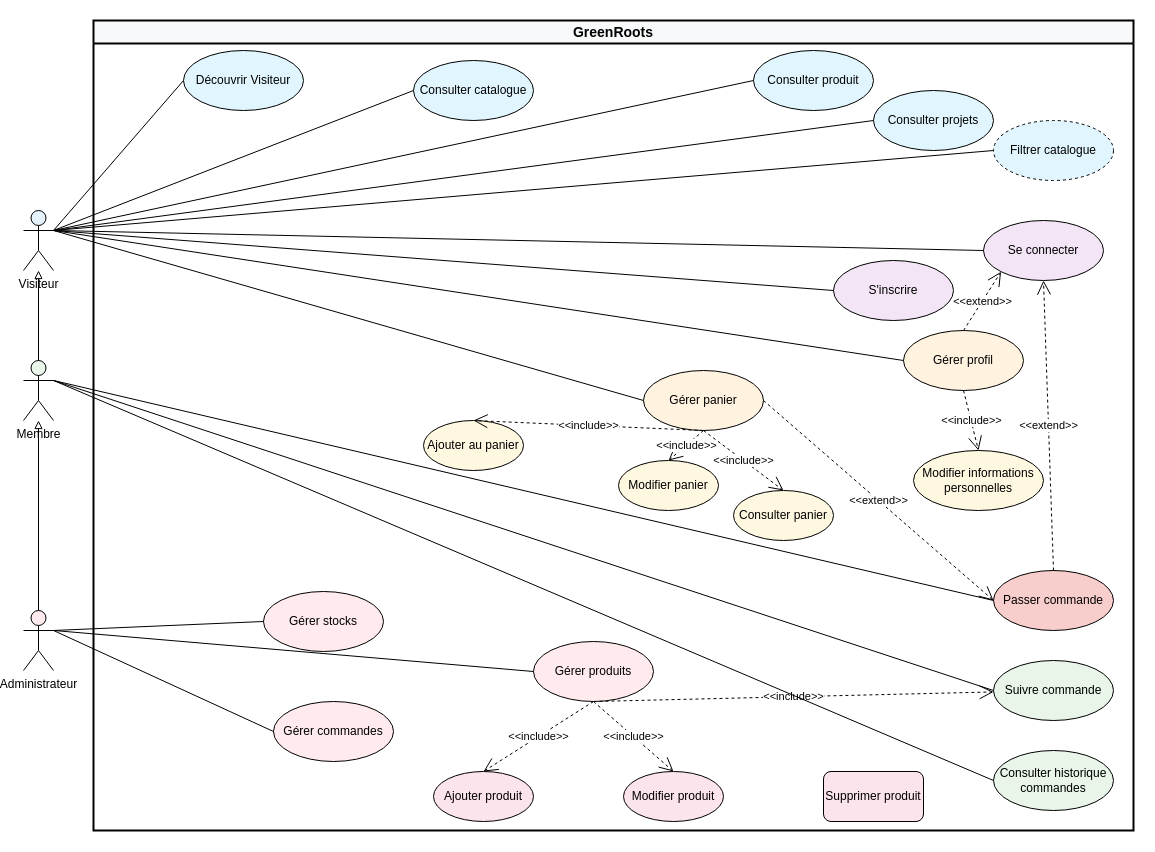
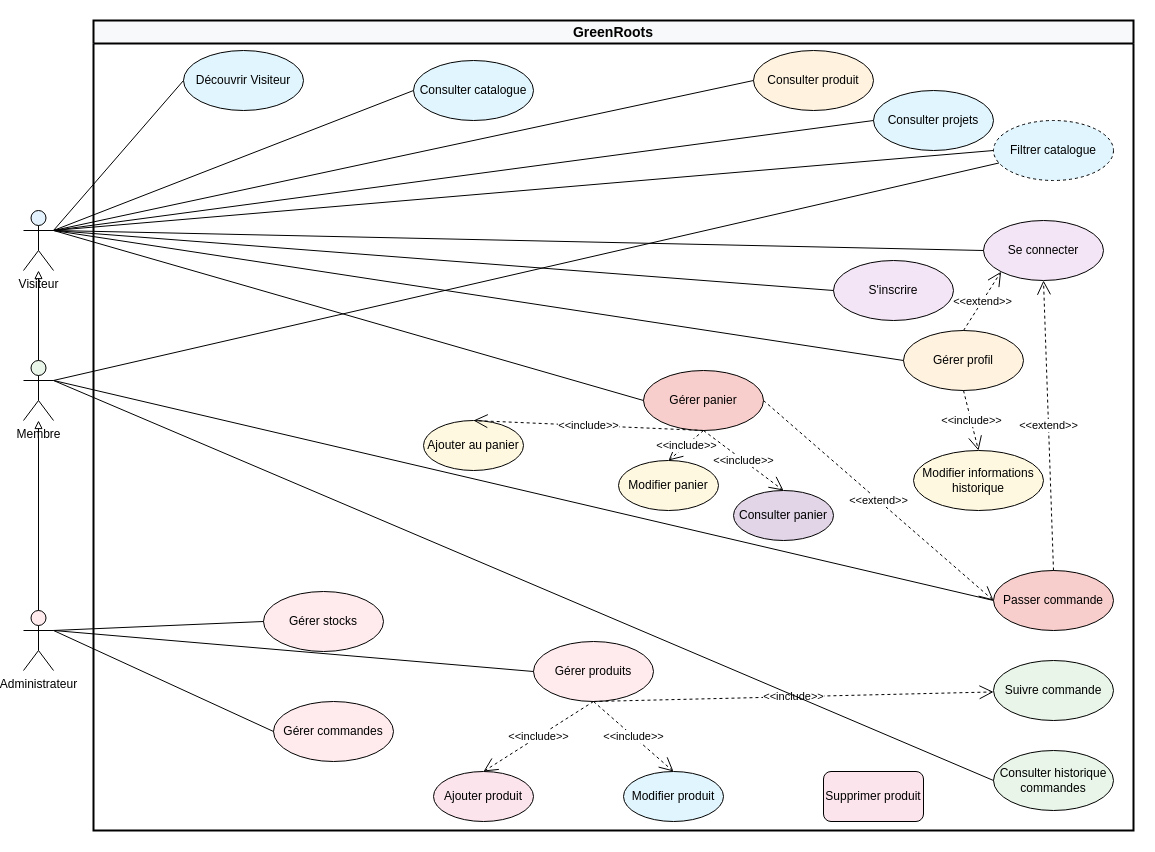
node "Consulter produit": fillcolor #e1f5fe -> #fff3e0
node "Gérer panier": fillcolor #fff3e0 -> #f8cecc
node "Modifier informations personnelles": label "Modifier informations personnelles" -> "Modifier informations historique"
node "Consulter panier": fillcolor #fff8e1 -> #e1d5e7
edge "Membre" -- "Suivre commande": now "Membre" -- "Filtrer catalogue"
node "Modifier produit": fillcolor #fce4ec -> #e1f5fe
